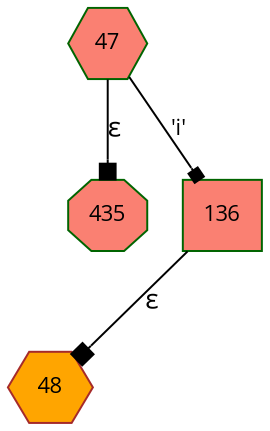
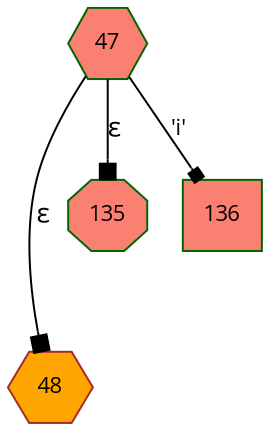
node "435": label "435" -> "135"
edge "136" -> "48": now "47" -> "48"
